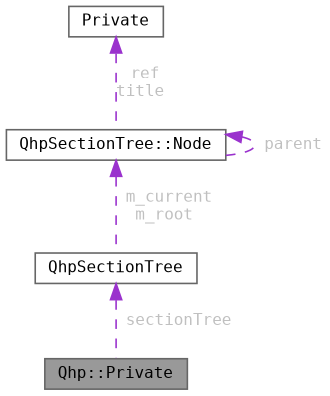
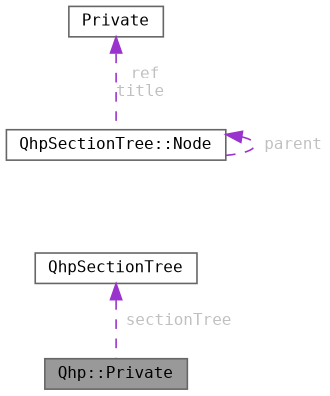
edge "QhpSectionTree" -> "QhpSectionTree::Node": removed, label "m_current m_root"
